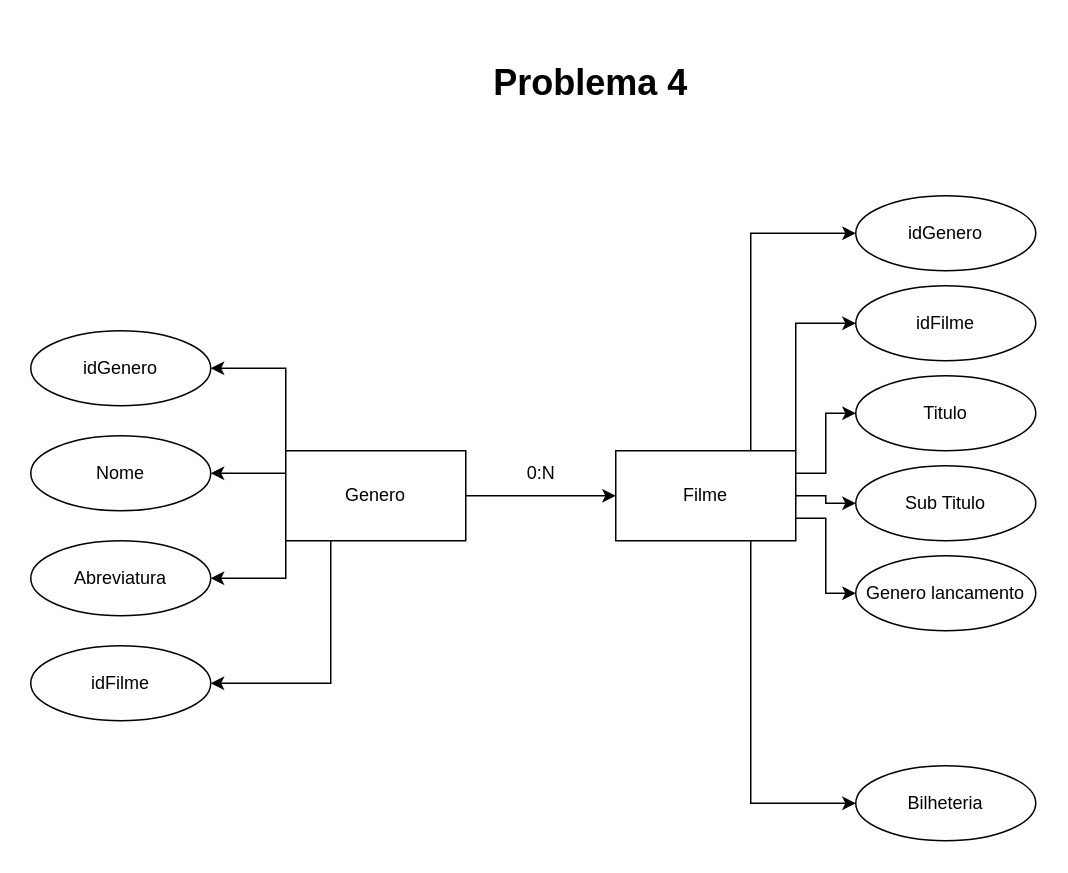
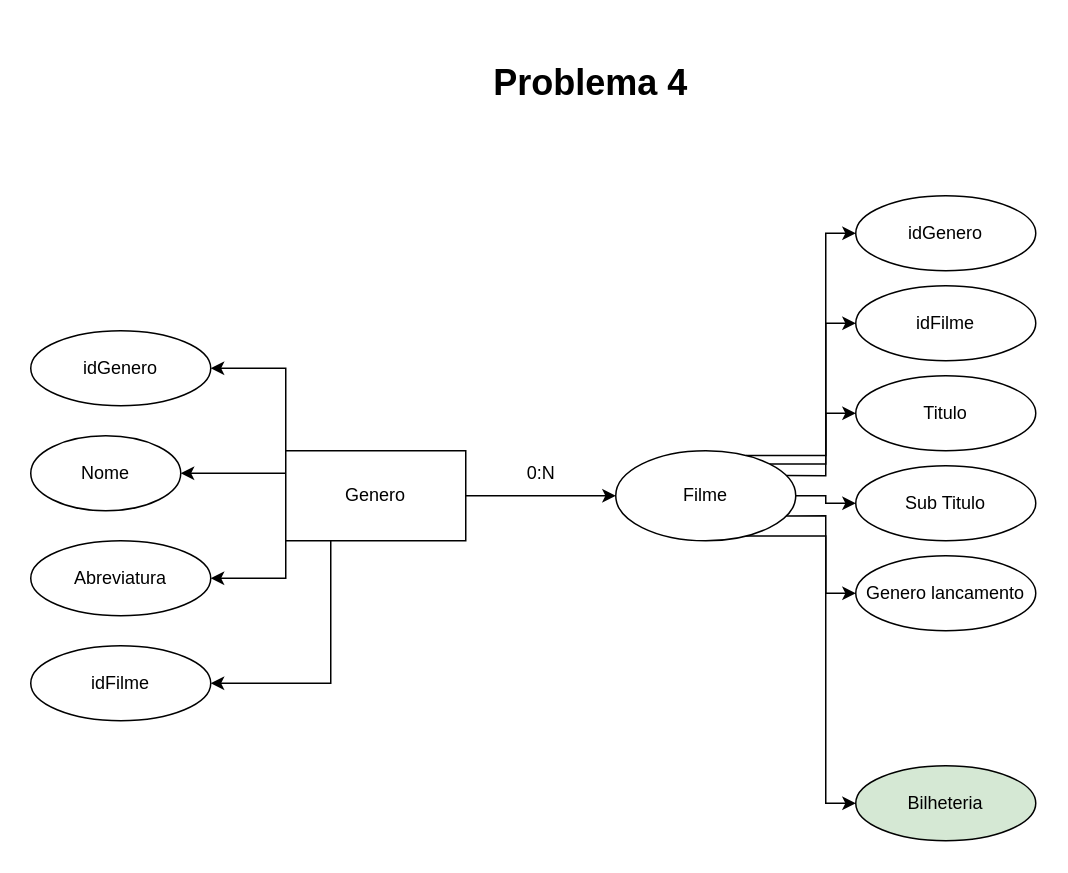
node "Nome": size 180x75 -> 150x75
node "Filme": shape rectangle -> ellipse
node "Bilheteria": fillcolor #ffffff -> #d5e8d4
